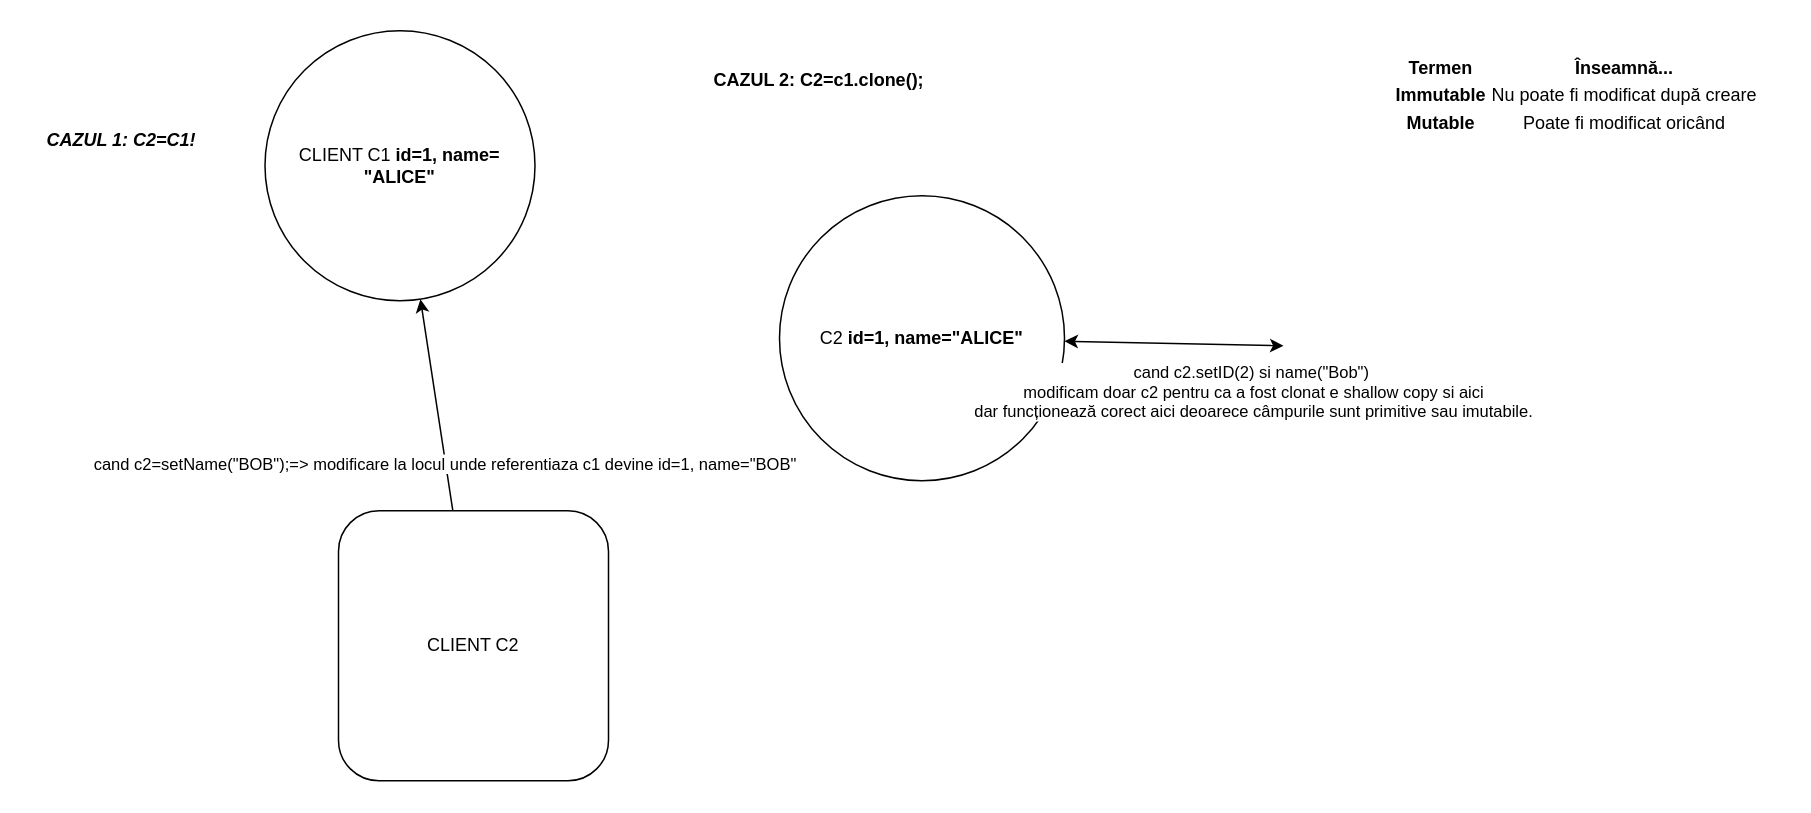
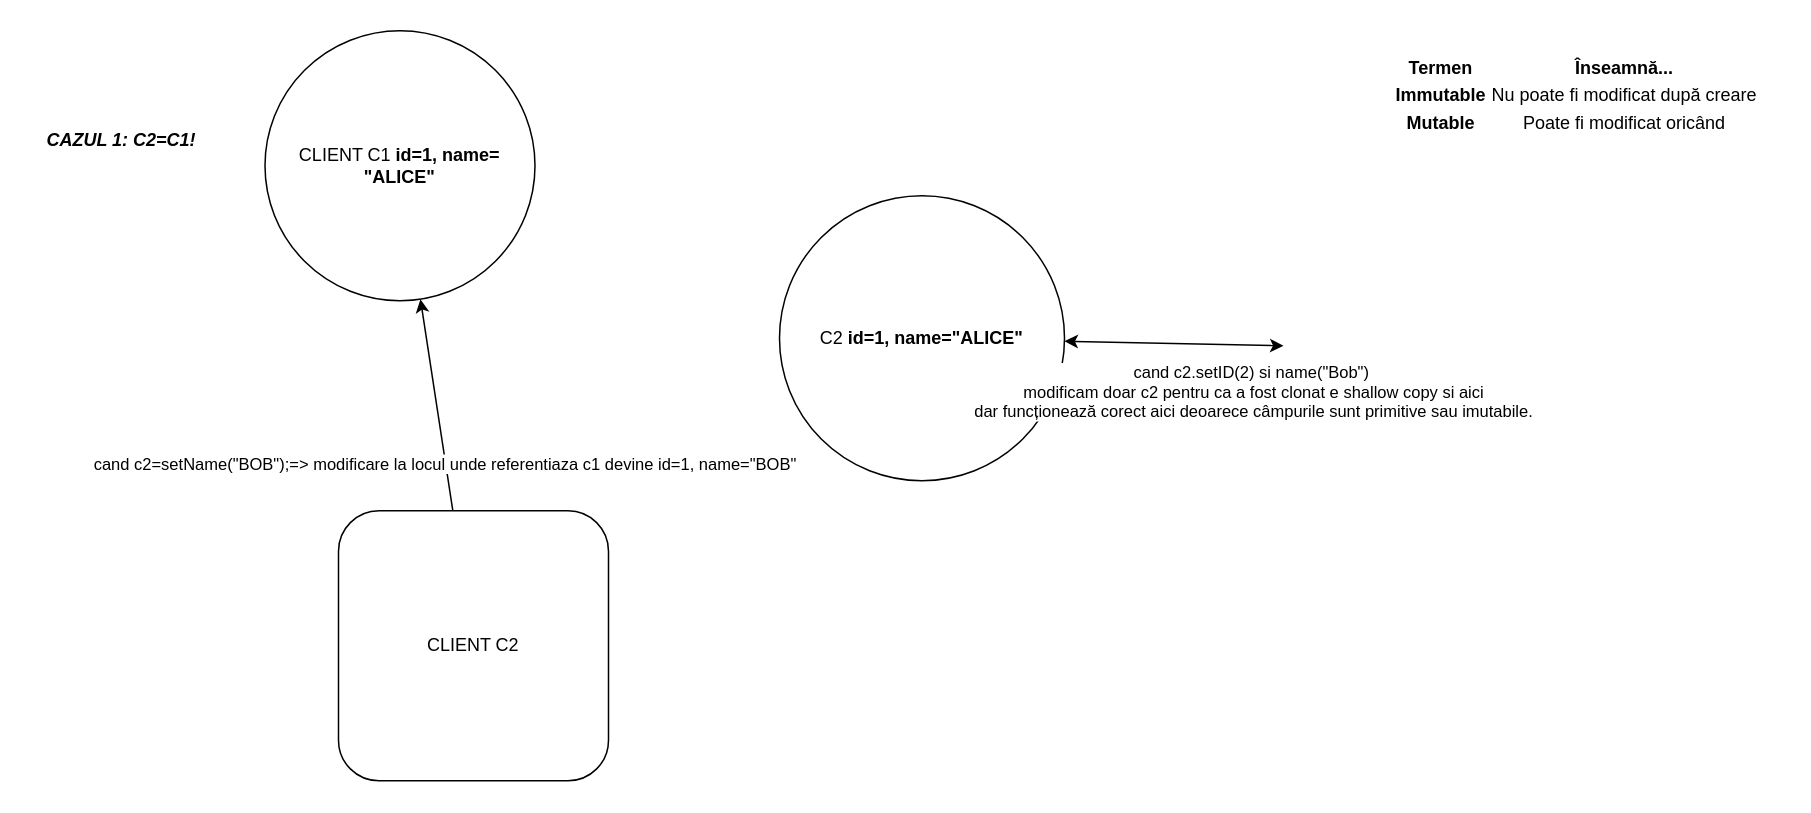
node "CAZUL 2: C2=c1.clone();": removed
